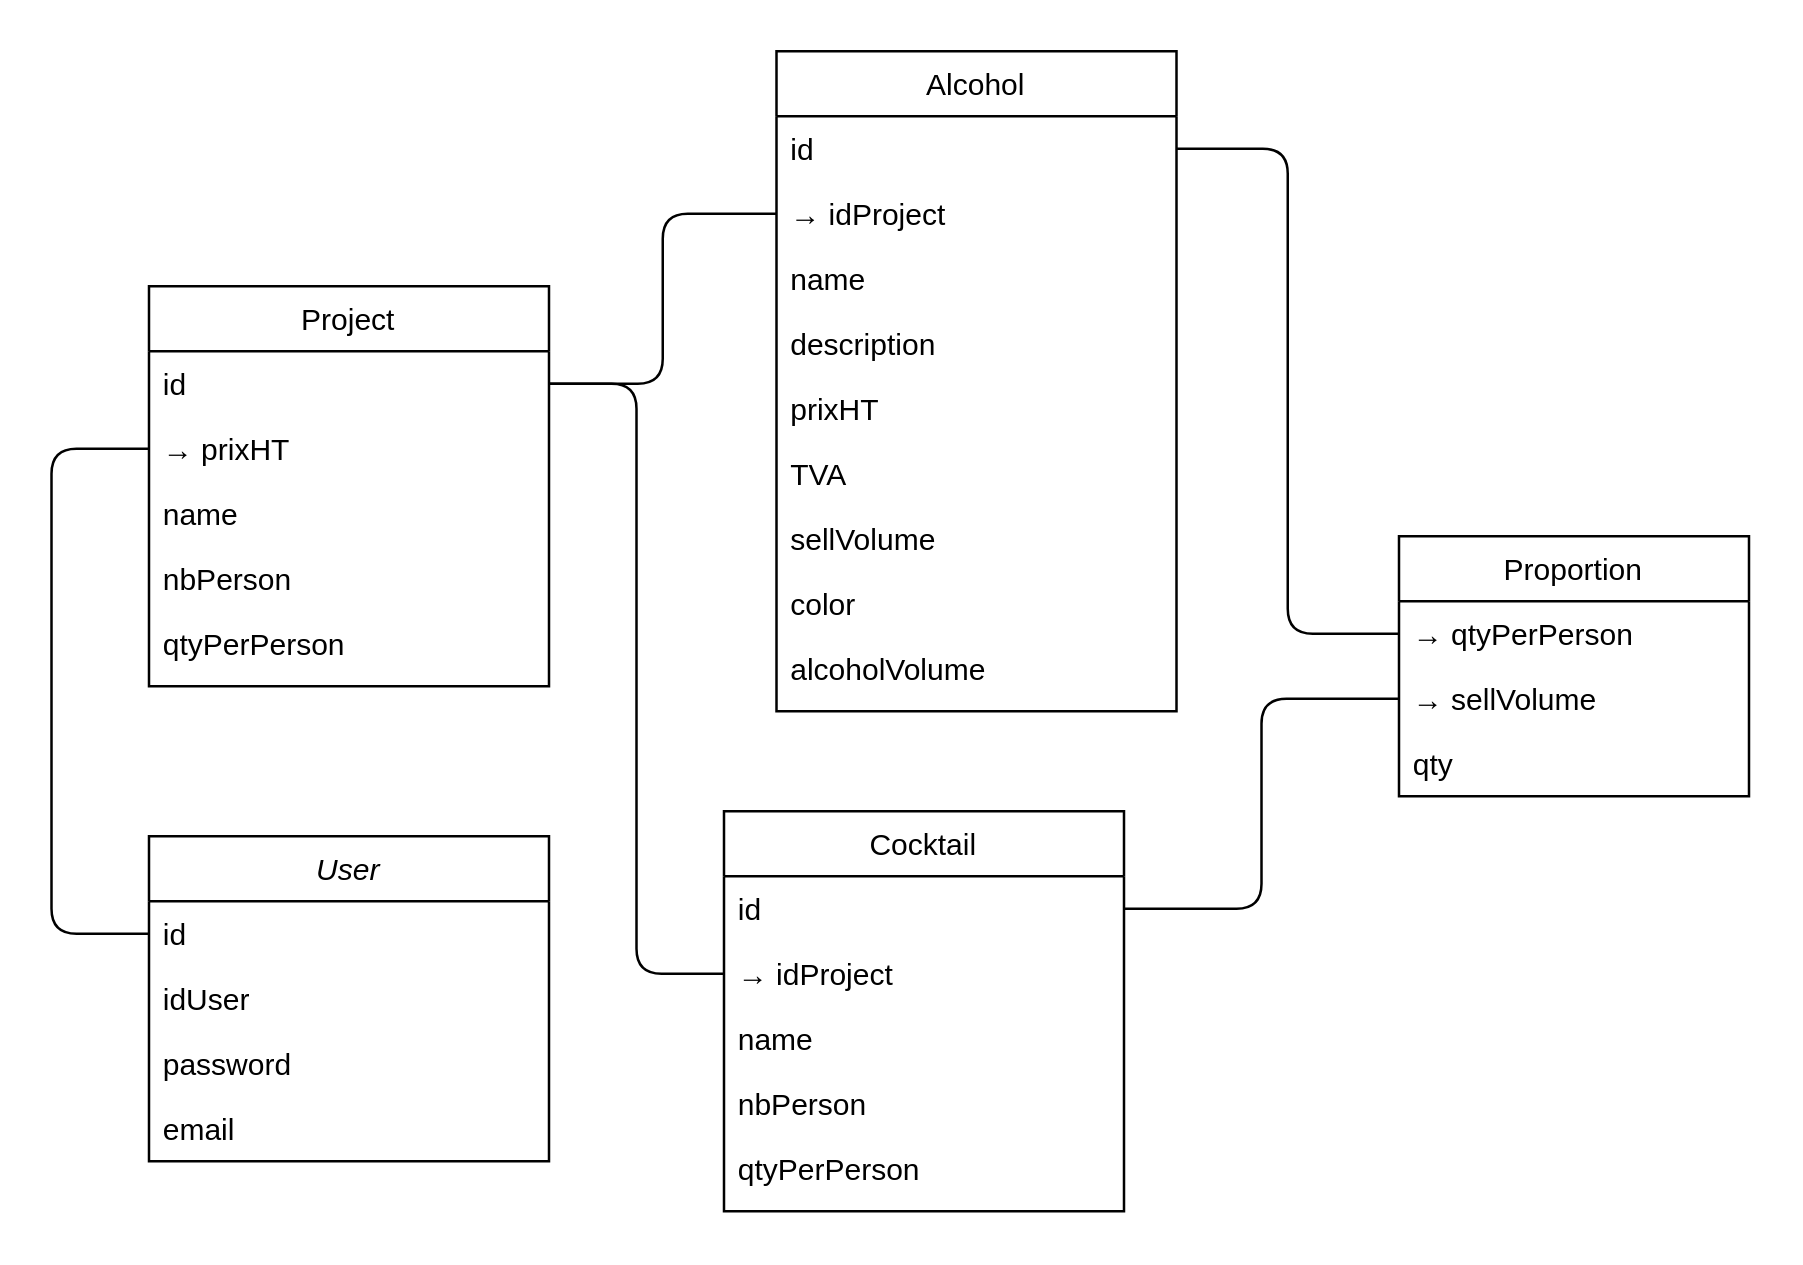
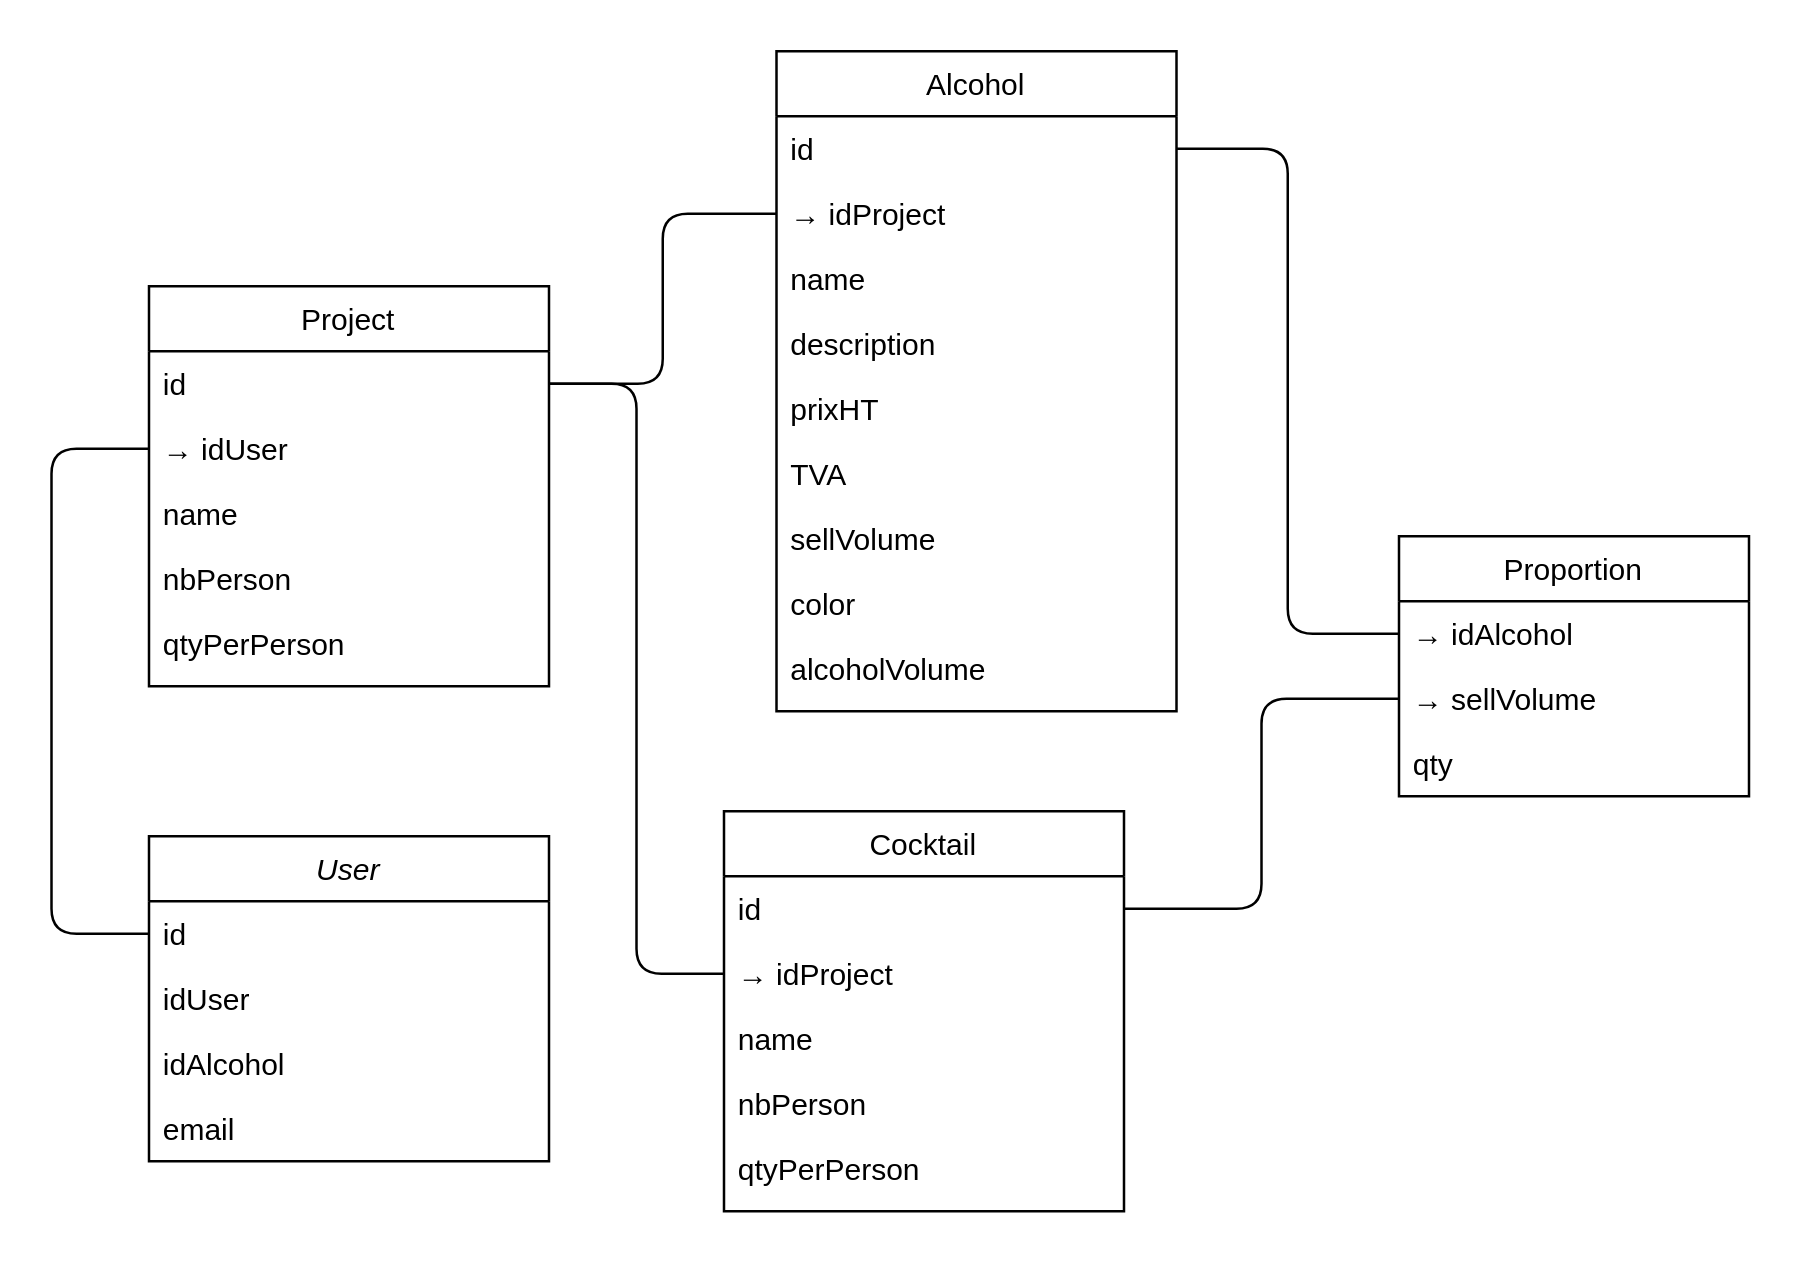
node "→ prixHT": label "→ prixHT" -> "→ idUser"
node "→ qtyPerPerson": label "→ qtyPerPerson" -> "→ idAlcohol"
node "password": label "password" -> "idAlcohol"
